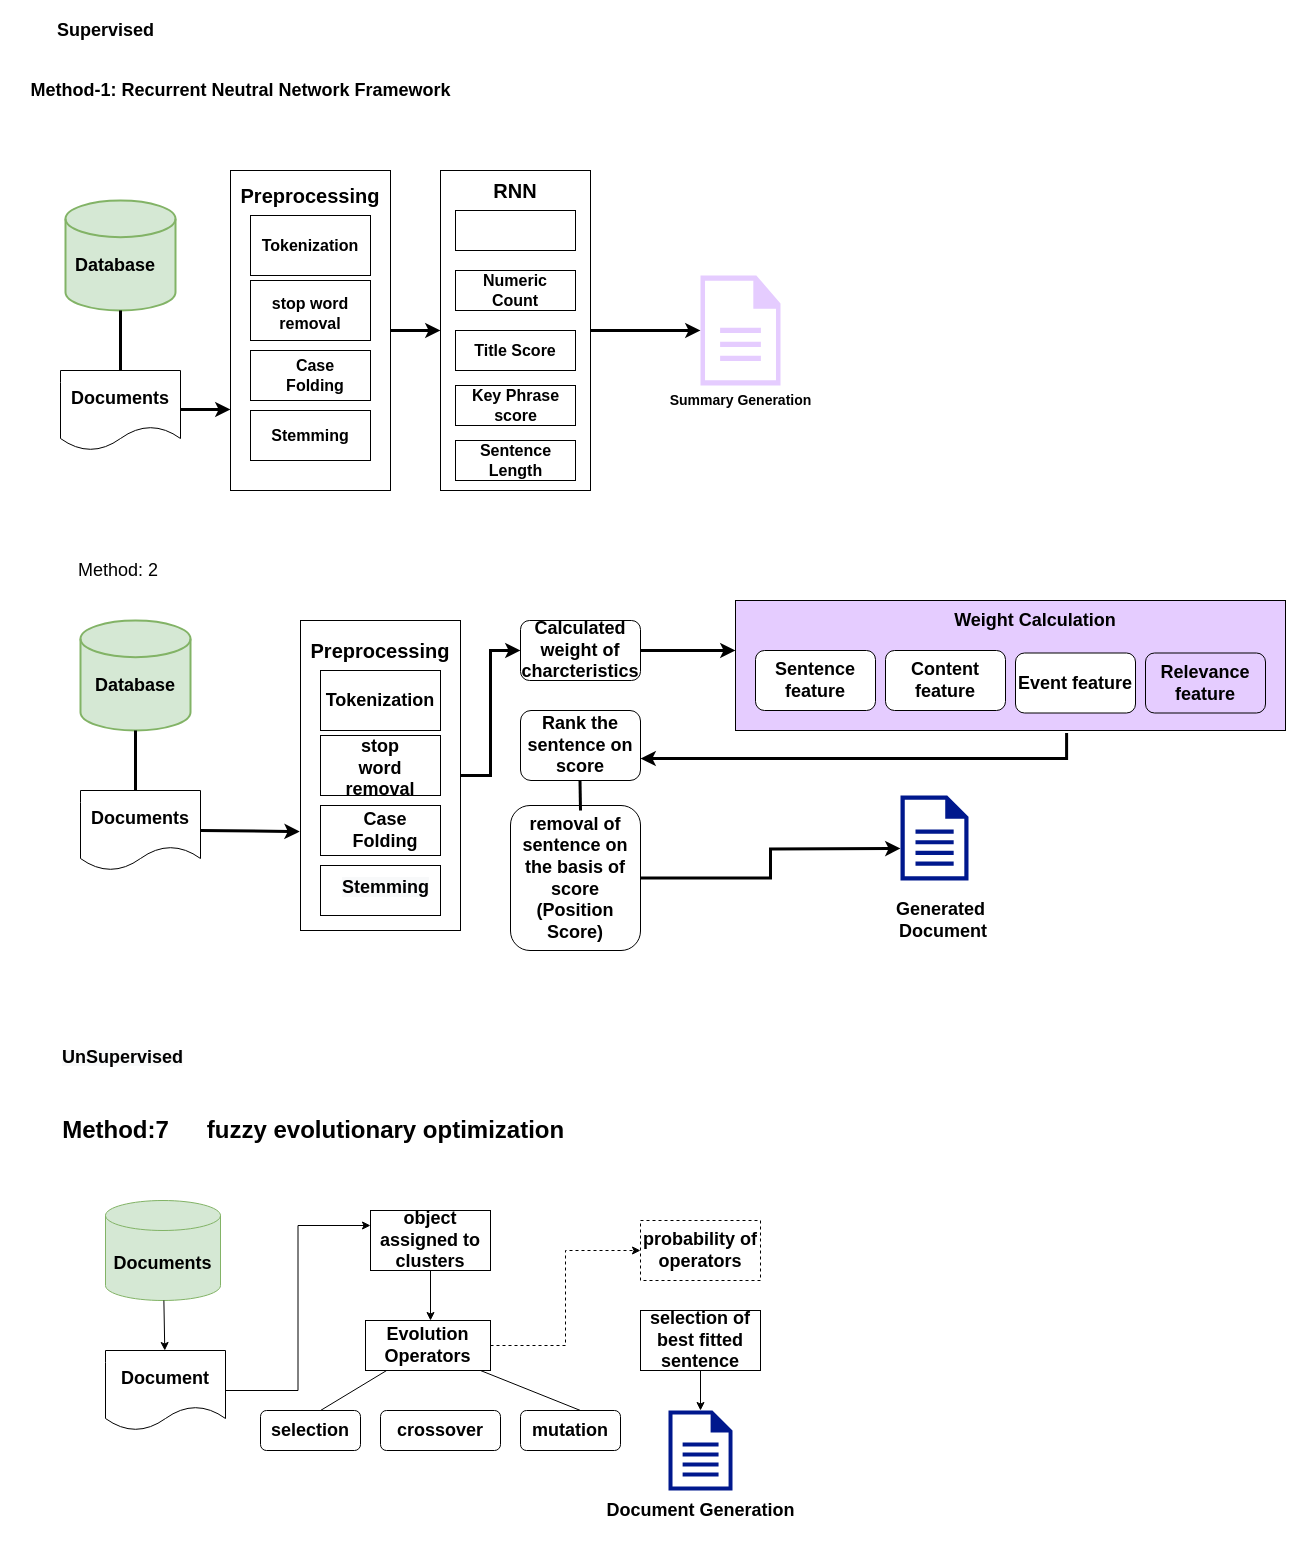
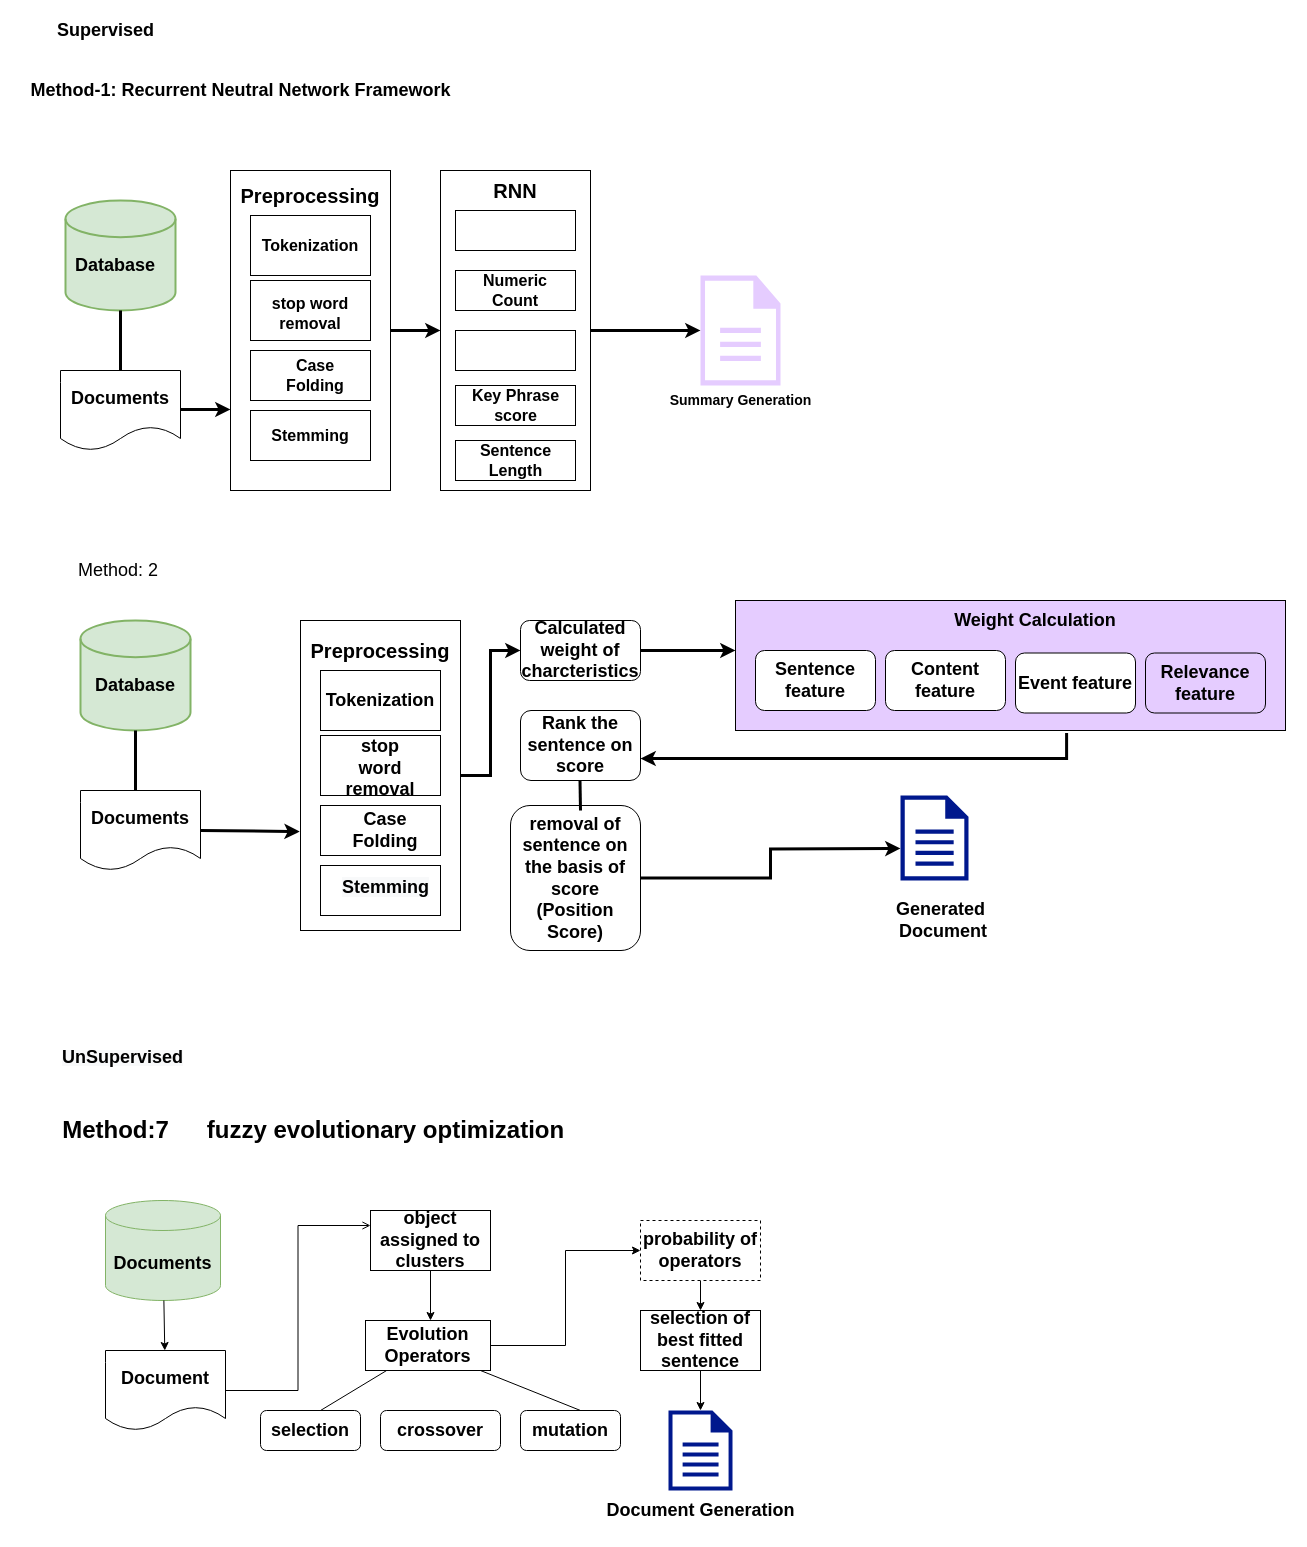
node "Title Score": removed
edge "Document" -> "object assigned to clusters": arrowhead classic -> open
edge "probability of operators" -> "selection of best fitted sentence": added
edge "Evolution Operators" -> "probability of operators": style dashed -> solid
